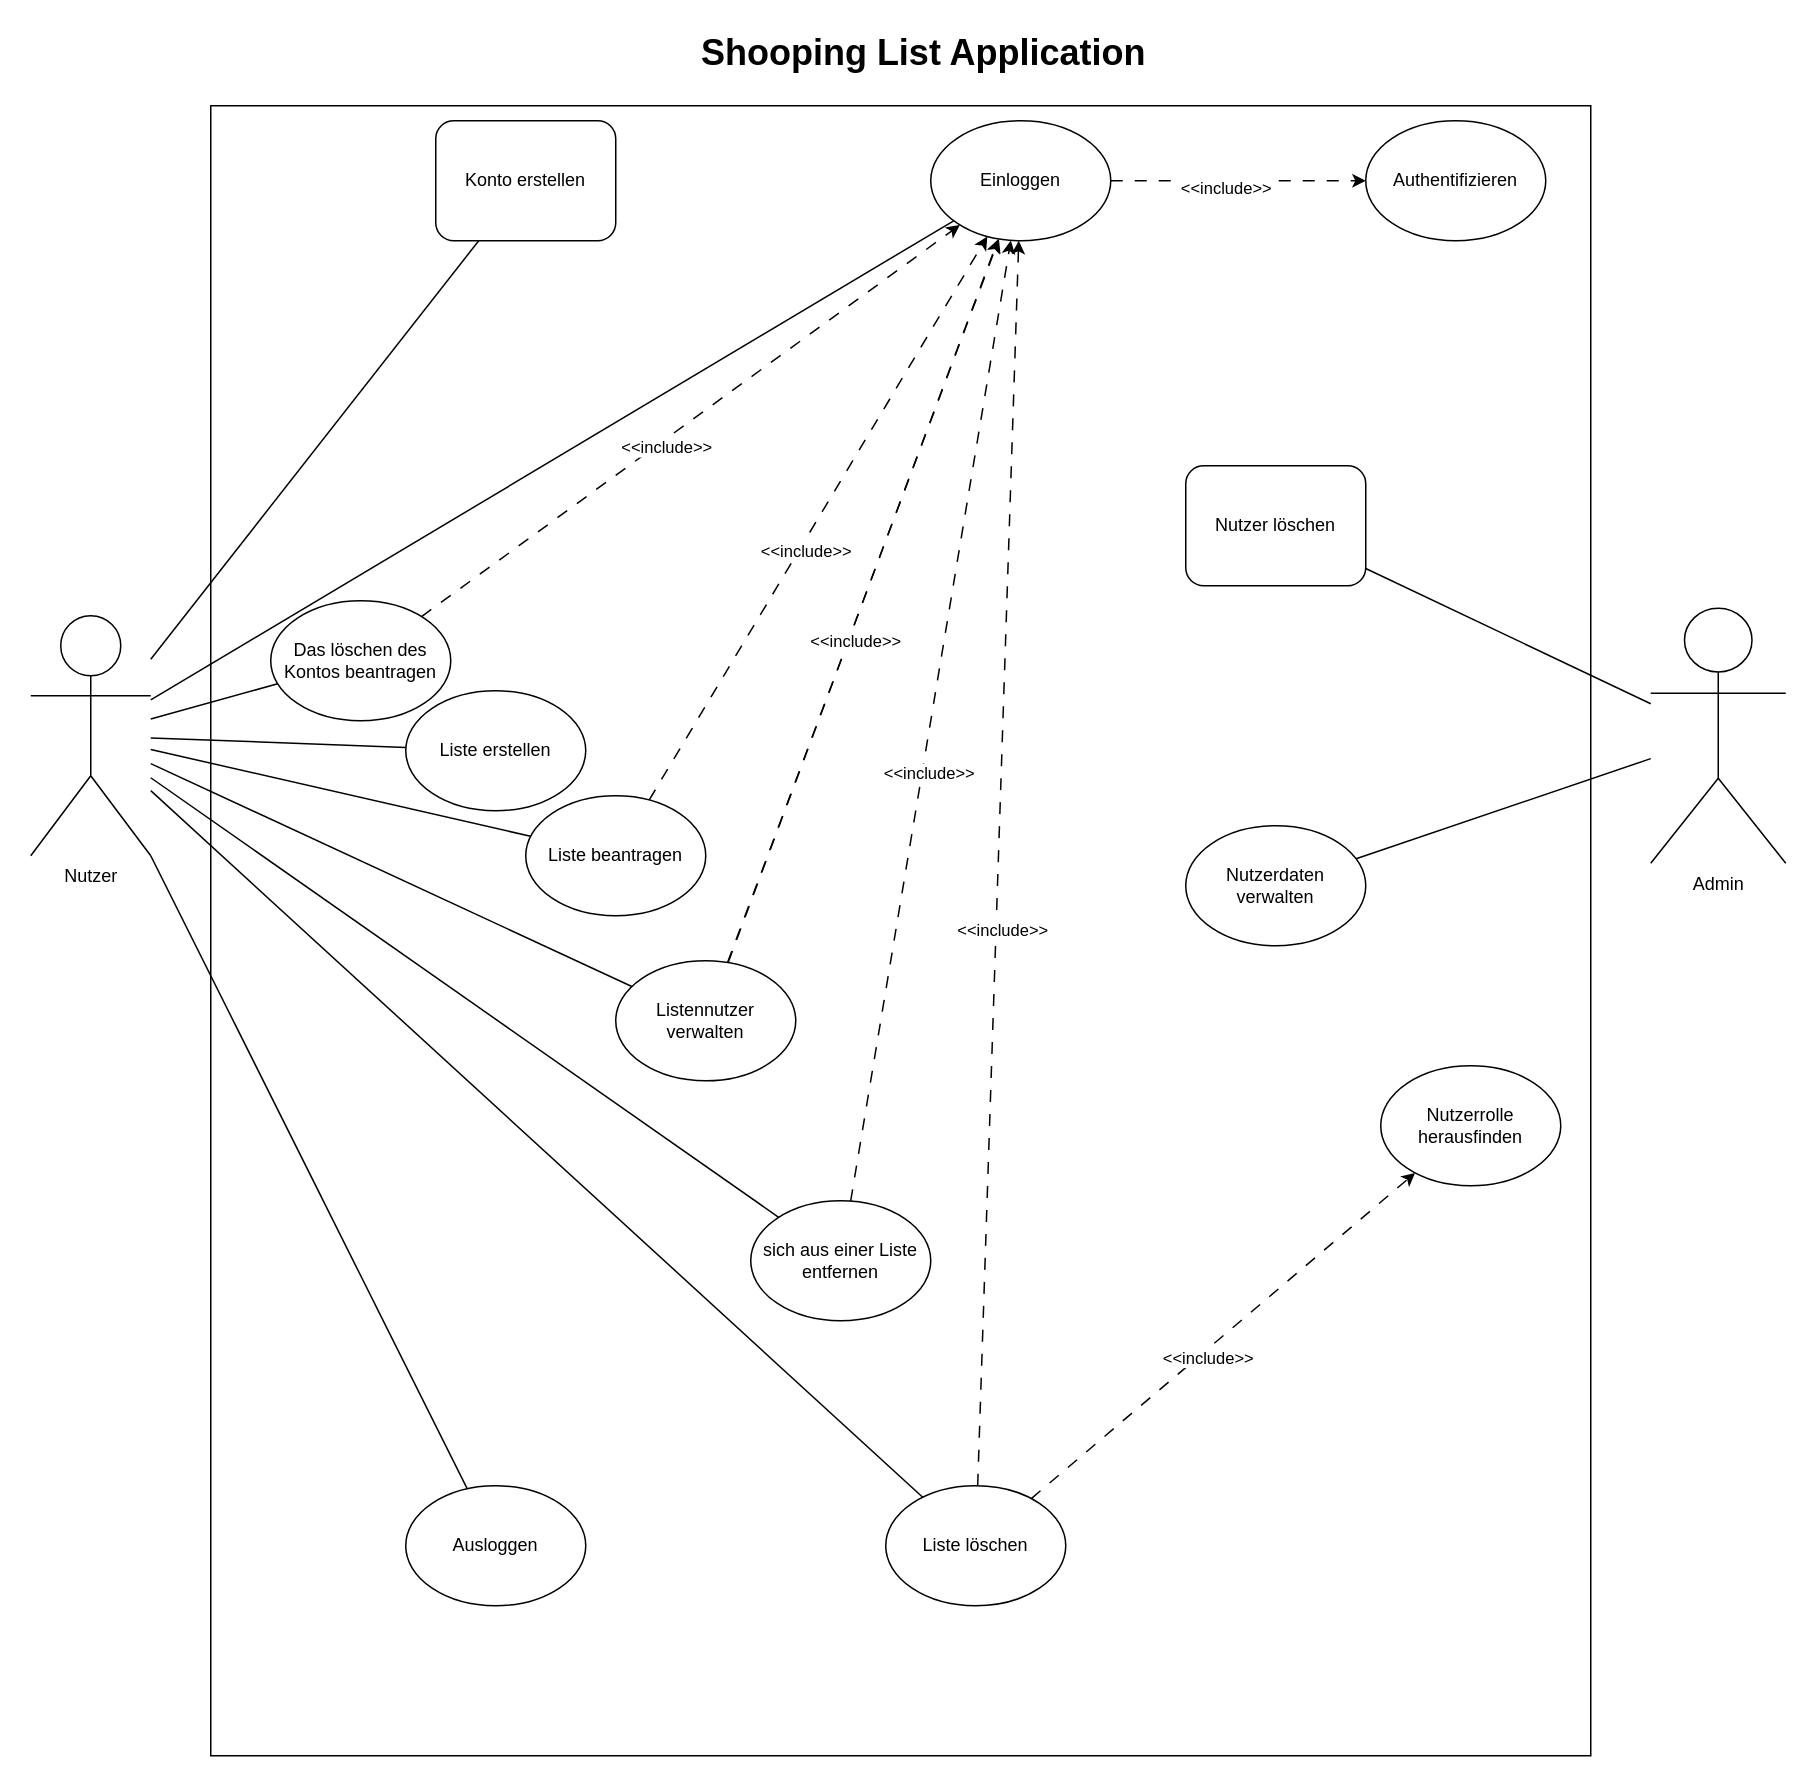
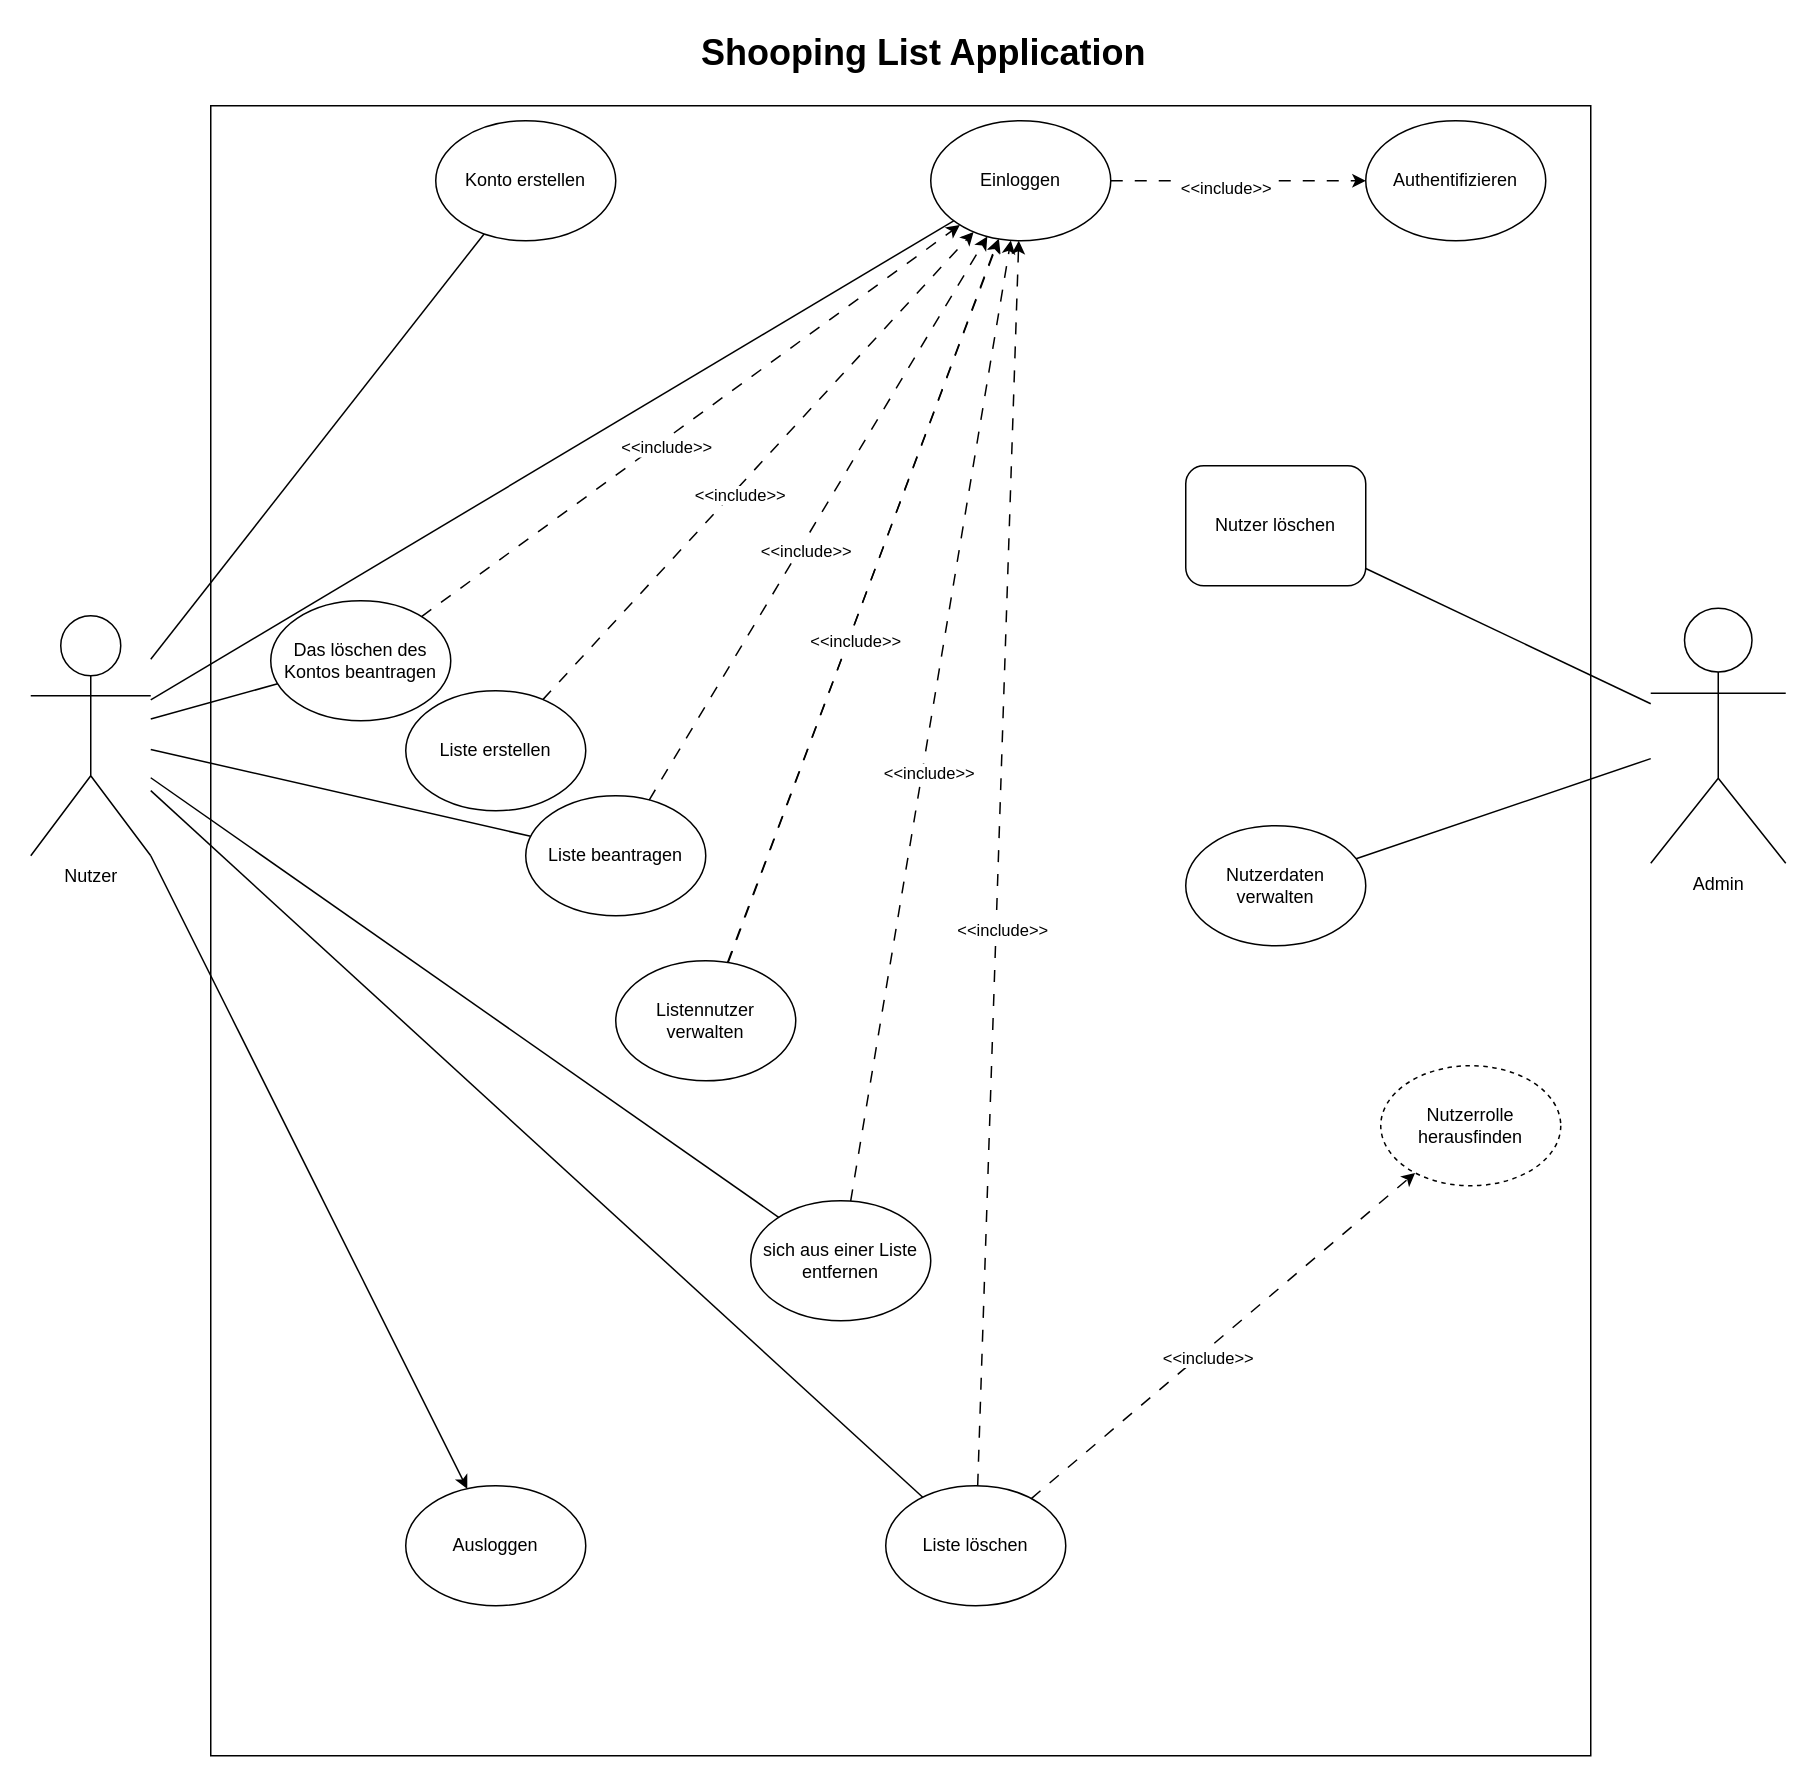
node "Konto erstellen": shape rounded rectangle -> ellipse
edge "Liste erstellen" -> "Einloggen": added, label "<<include>>"
edge "Nutzer" -- "Liste erstellen": removed
edge "Nutzer" -- "Listennutzer verwalten": removed
node "Nutzerrolle herausfinden": style solid -> dashed
edge "Nutzer" -- "Ausloggen": arrowhead none -> classic
